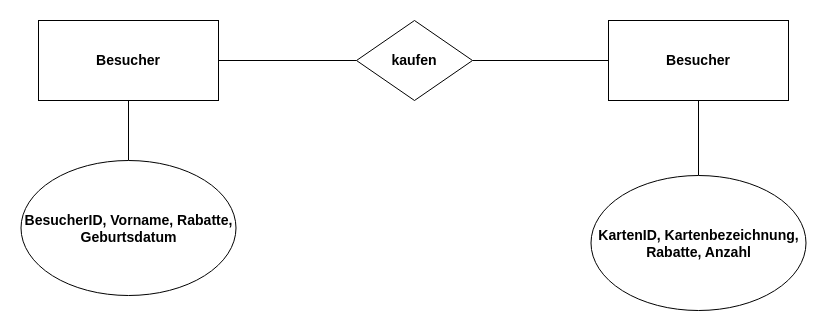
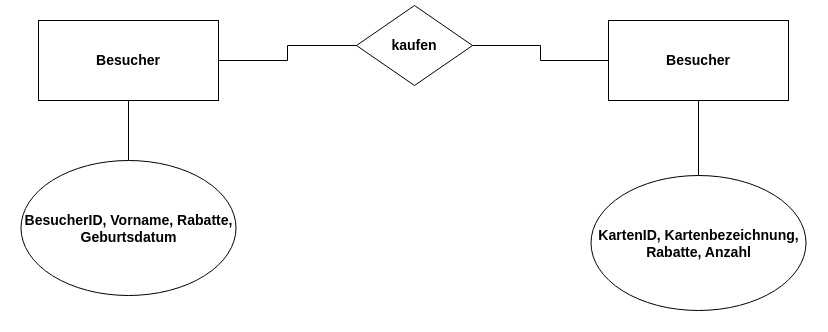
node "kaufen": moved (415, 61) -> (415, 46)
